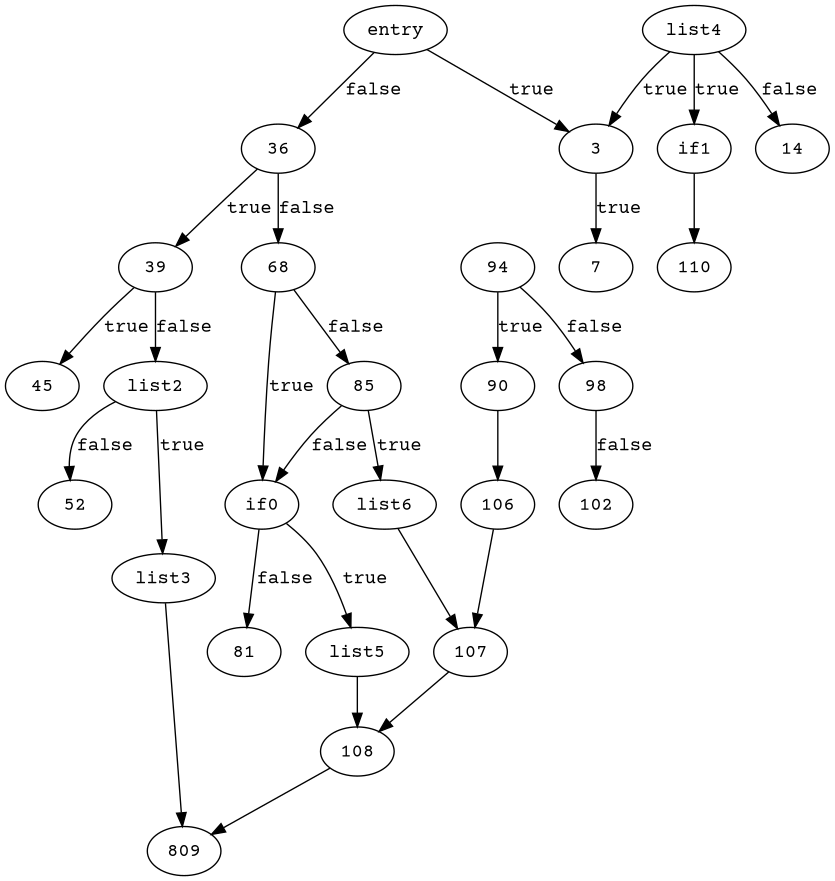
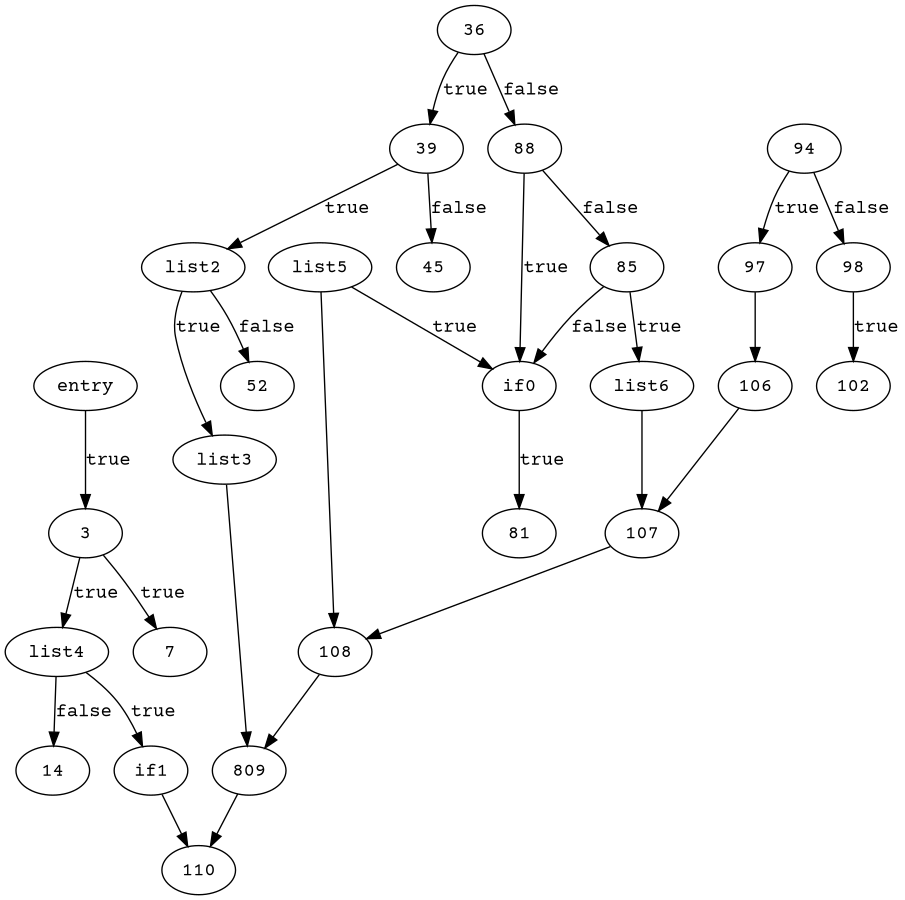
edge "list4" -> "3": reversed
edge "entry" -> "36": removed, label "false"
node "68": label "68" -> "88"
edge "39" -> "45": label "true" -> "false"
edge "39" -> "list2": label "false" -> "true"
node "90": label "90" -> "97"
edge "98" -> "102": label "false" -> "true"
edge "if0" -> "list5": reversed
edge "if0" -> "81": label "false" -> "true"
edge "809" -> "110": added
